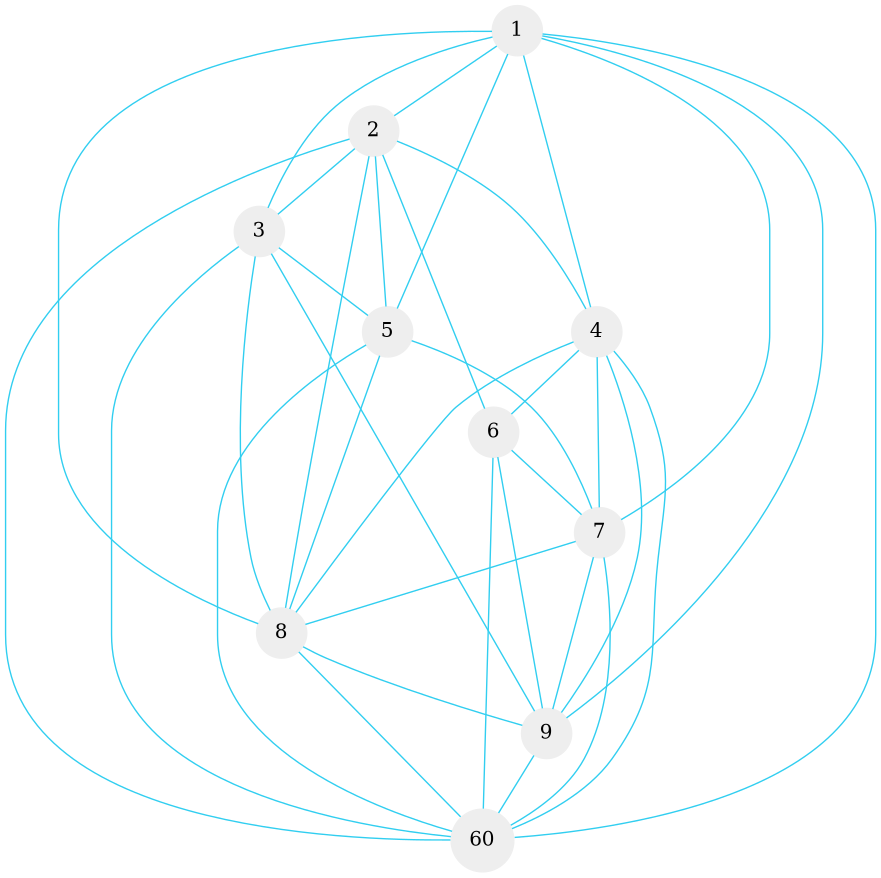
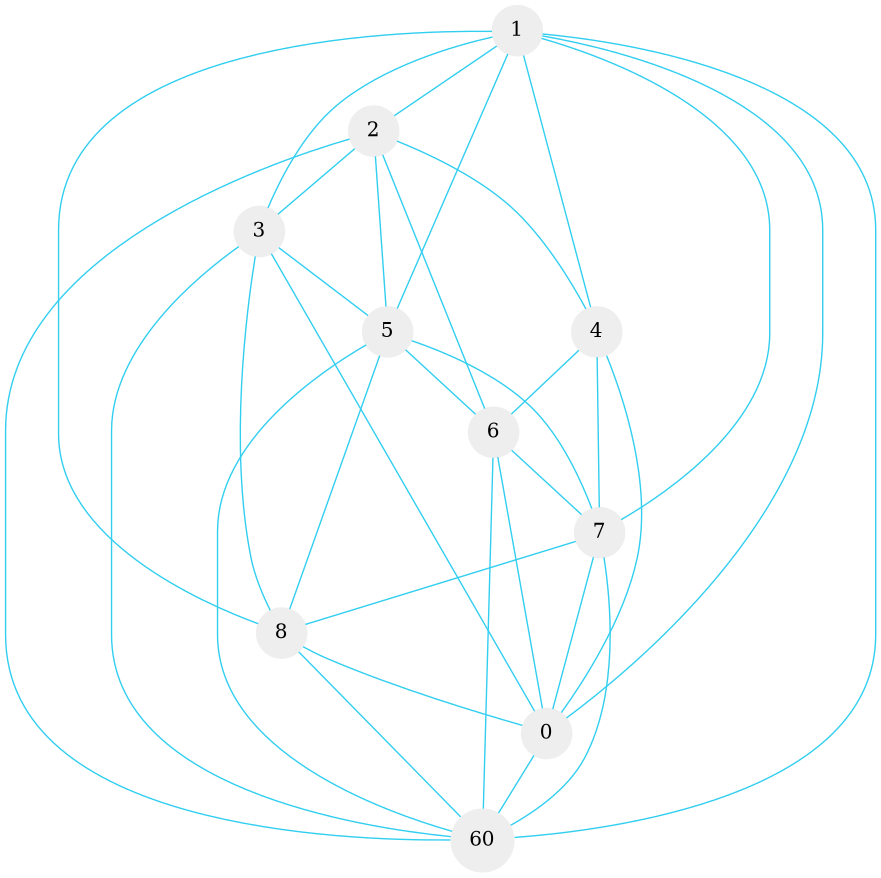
edge "2" -- "8": removed
edge "5" -- "6": added
edge "4" -- "8": removed
edge "4" -- "60": removed
node "9": label "9" -> "0"
